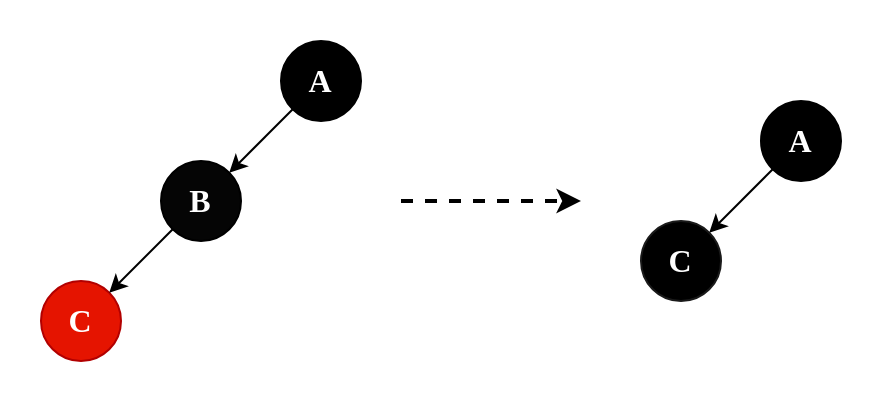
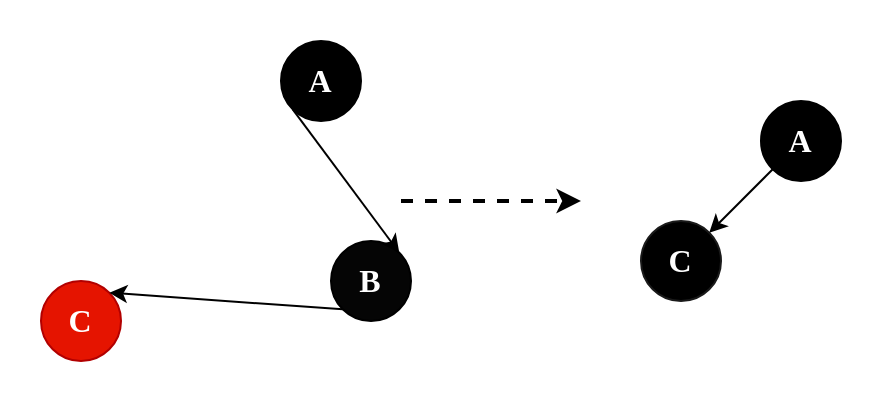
node "B": moved (201, 201) -> (371, 281)
